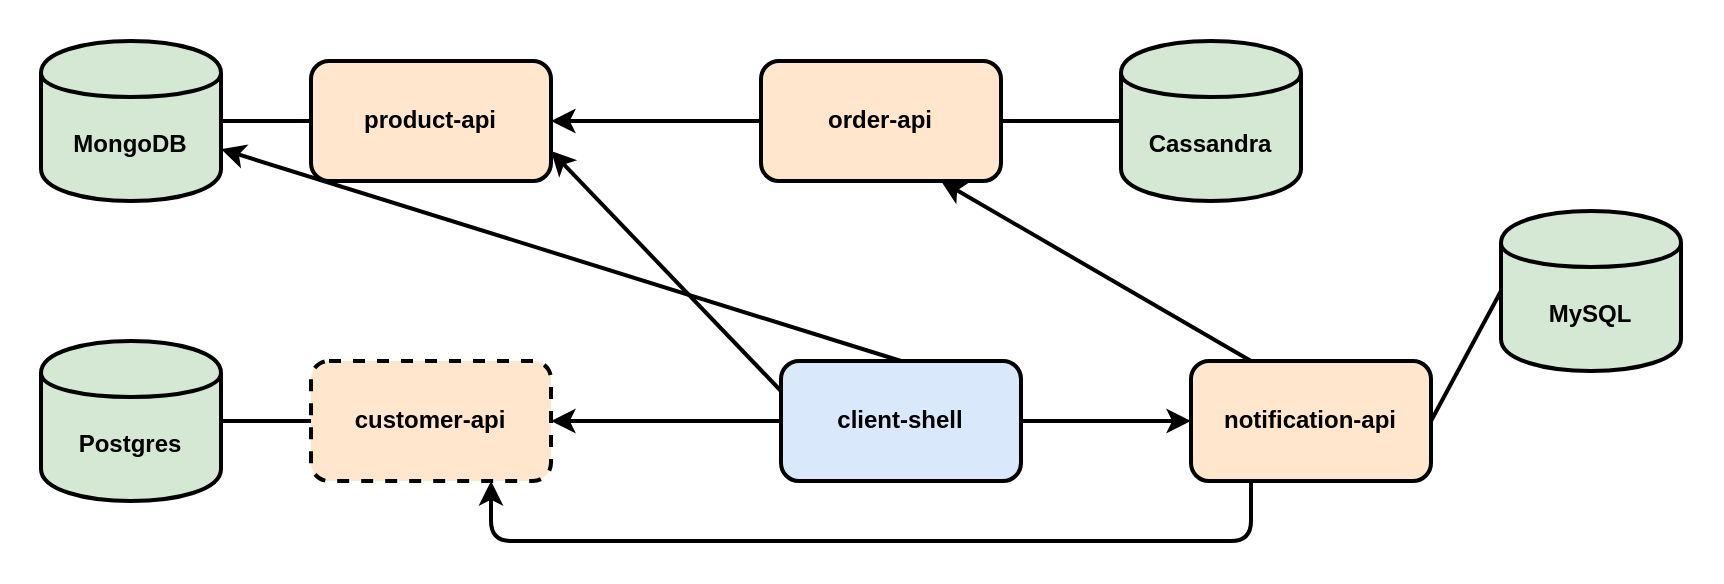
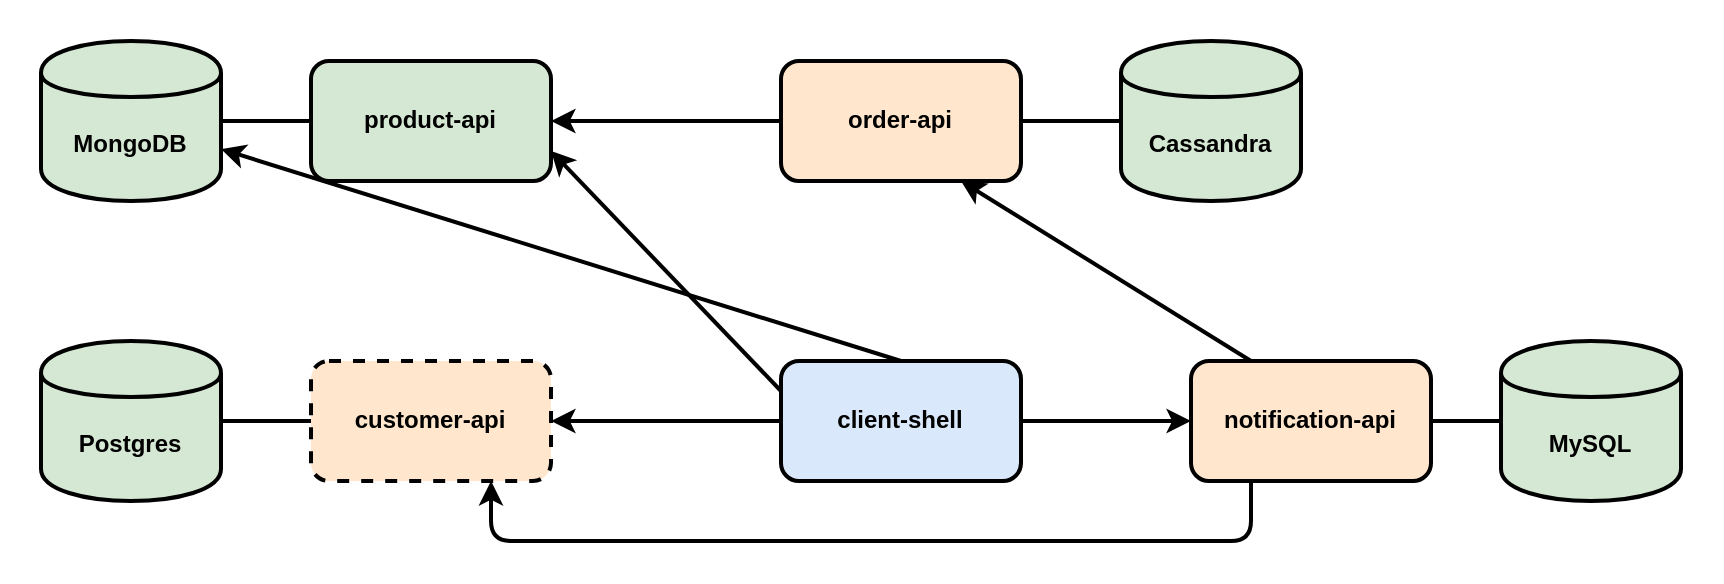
node "product-api": fillcolor #ffe6cc -> #d5e8d4
node "order-api": moved (881, 121) -> (901, 121)
node "MySQL": moved (1591, 291) -> (1591, 421)
